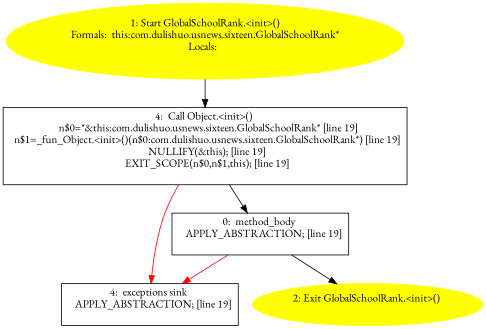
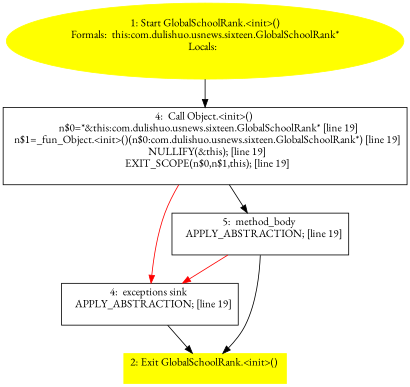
node "0:  method_body APPLY_ABSTRACTION; [line 19]": label "0:  method_body APPLY_ABSTRACTION; [line 19]" -> "5:  method_body APPLY_ABSTRACTION; [line 19]"
node "2: Exit GlobalSchoolRank.<init>()": shape ellipse -> box
edge "4:  exceptions sink APPLY_ABSTRACTION; [line 19]" -> "2: Exit GlobalSchoolRank.<init>()": added
